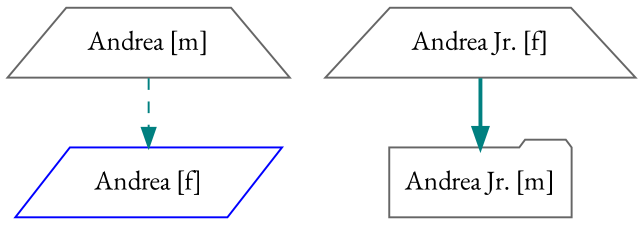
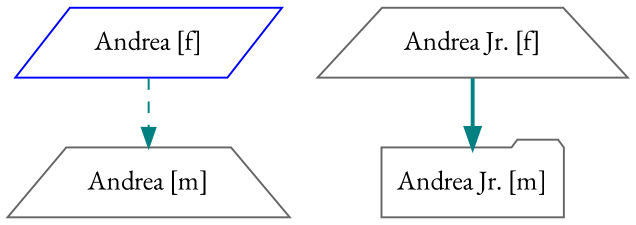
edge "Andrea [m]" -> "Andrea [f]": reversed
